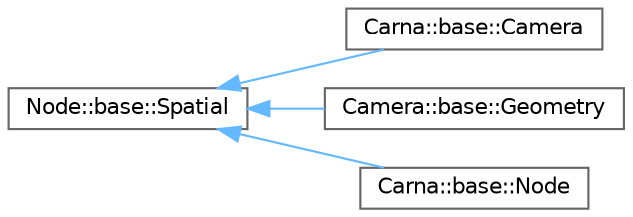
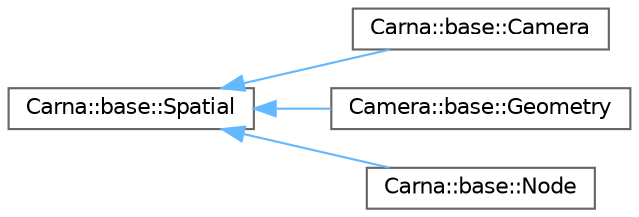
node "Node::base::Spatial": label "Node::base::Spatial" -> "Carna::base::Spatial"
